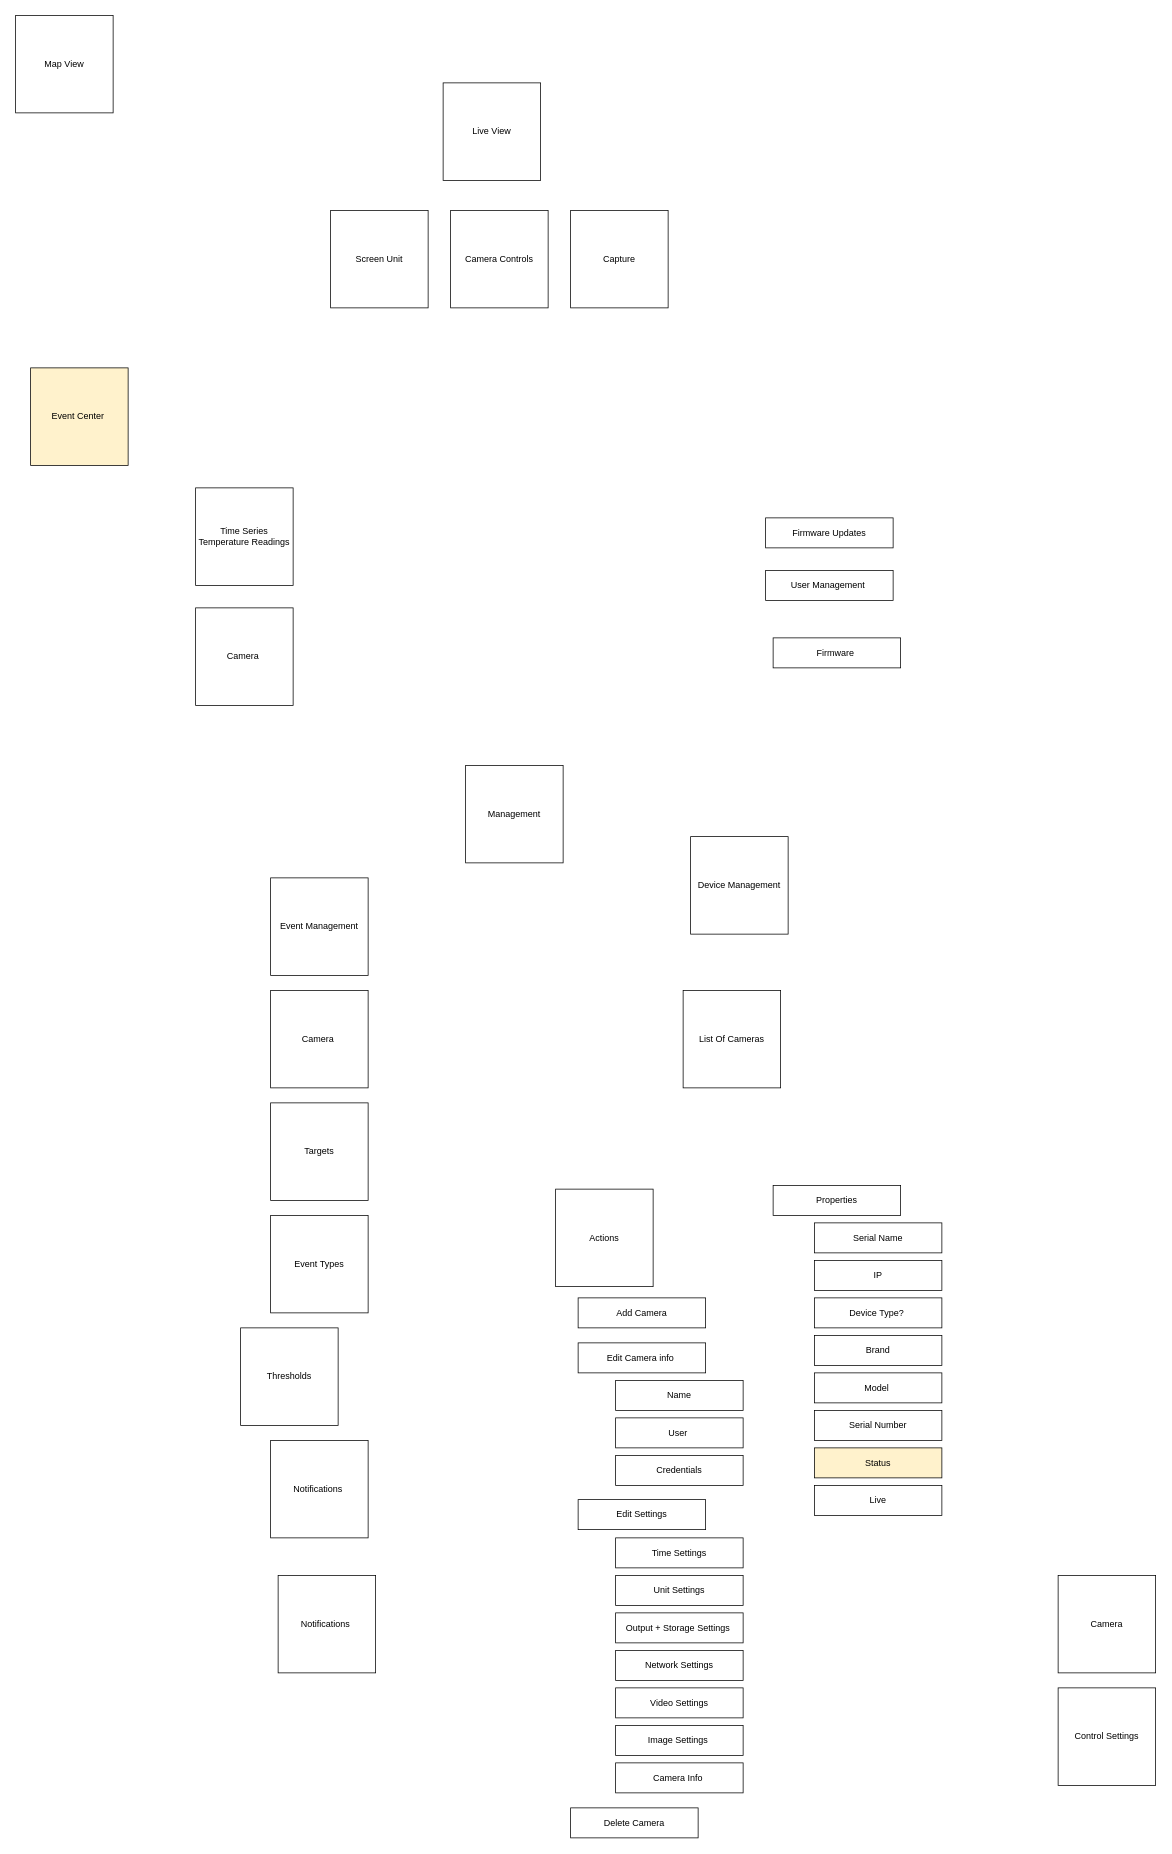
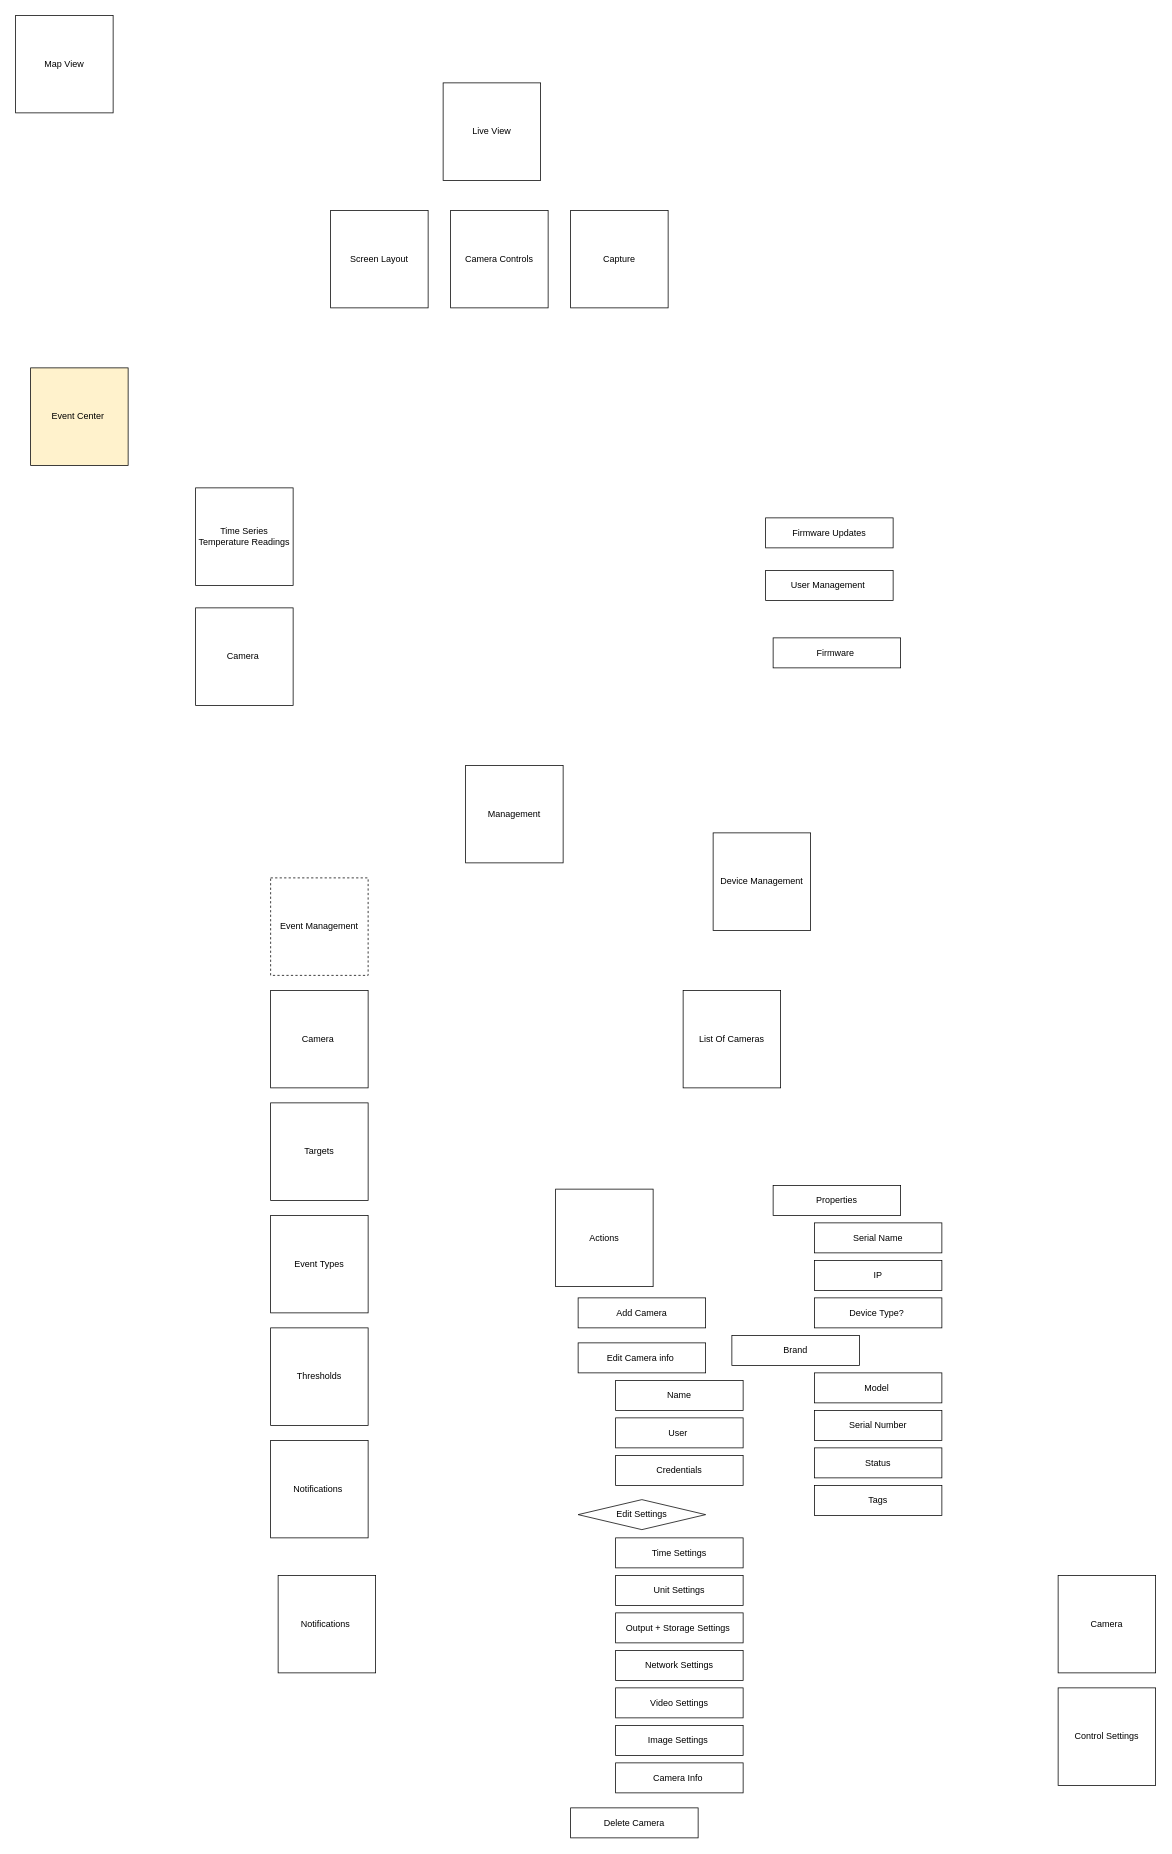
node "Screen Unit": label "Screen Unit" -> "Screen Layout"
node "Device Management": moved (739, 885) -> (762, 882)
node "Event Management": style solid -> dashed
node "Brand": moved (878, 1350) -> (795, 1350)
node "Thresholds": moved (289, 1377) -> (319, 1377)
node "Status": fillcolor #fff2cc -> #ffffff
node "Live": label "Live" -> "Tags"
node "Edit Settings": shape rectangle -> diamond
